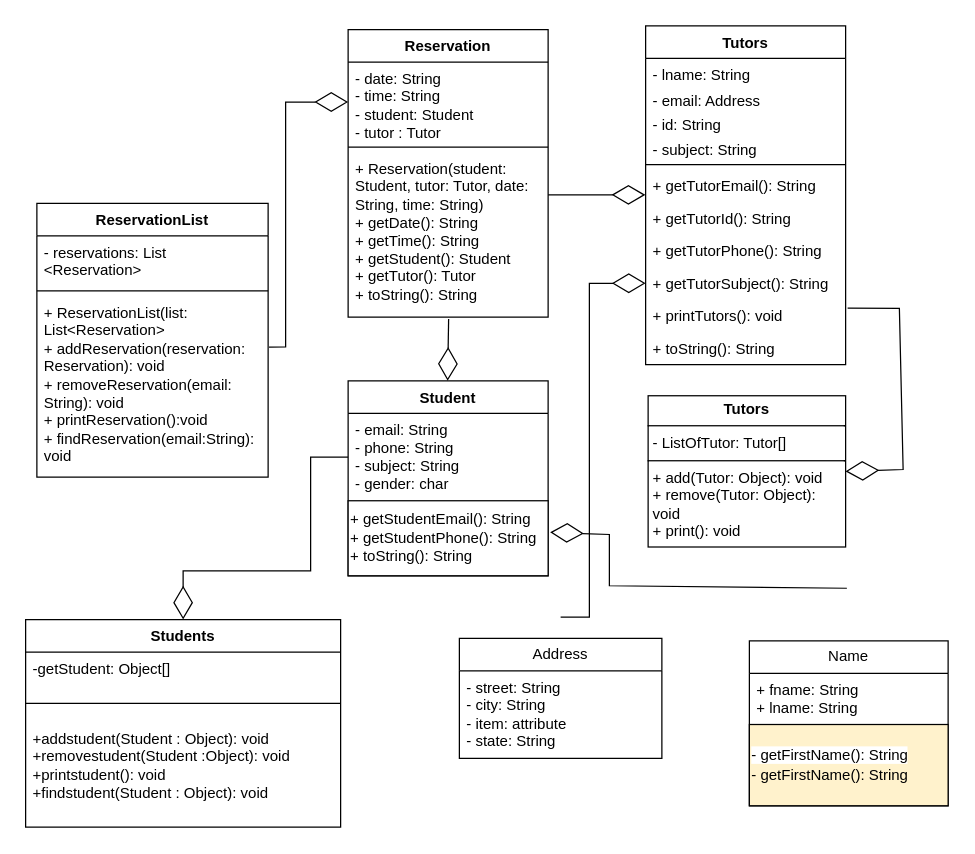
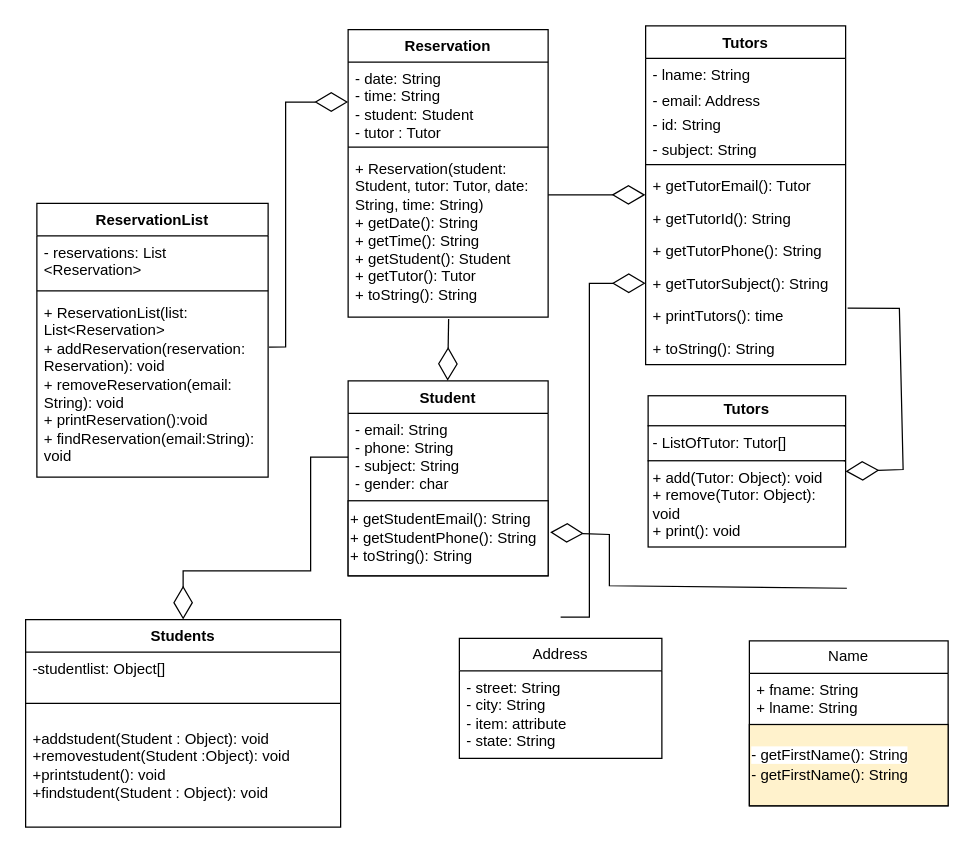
node "+ getTutorEmail(): String": label "+ getTutorEmail(): String" -> "+ getTutorEmail(): Tutor"
node "+ printTutors(): void": label "+ printTutors(): void" -> "+ printTutors(): time"
node "-getStudent: Object[]": label "-getStudent: Object[]" -> "-studentlist: Object[]"
